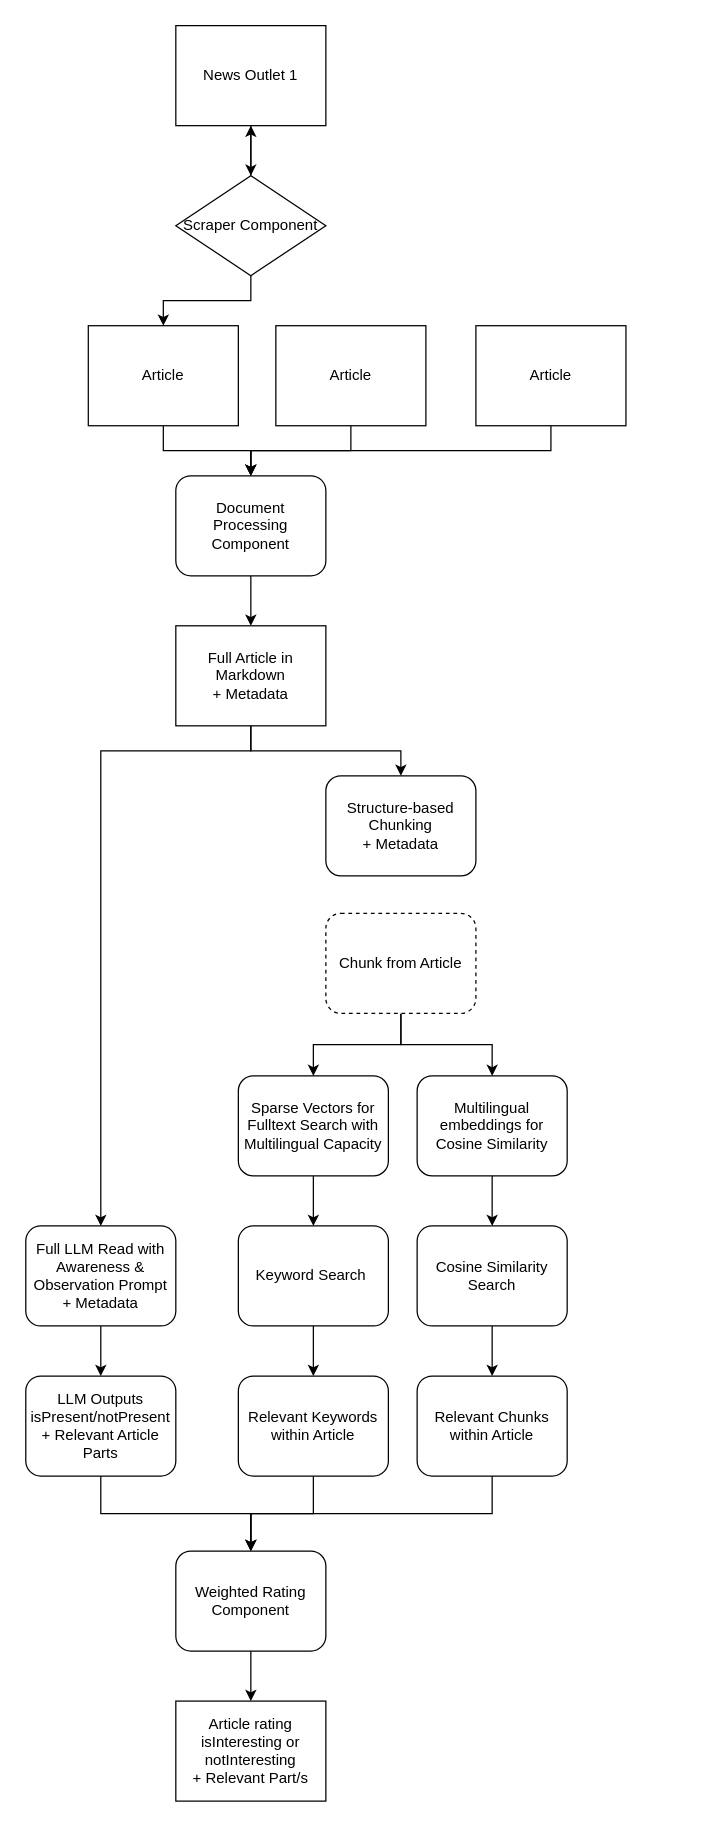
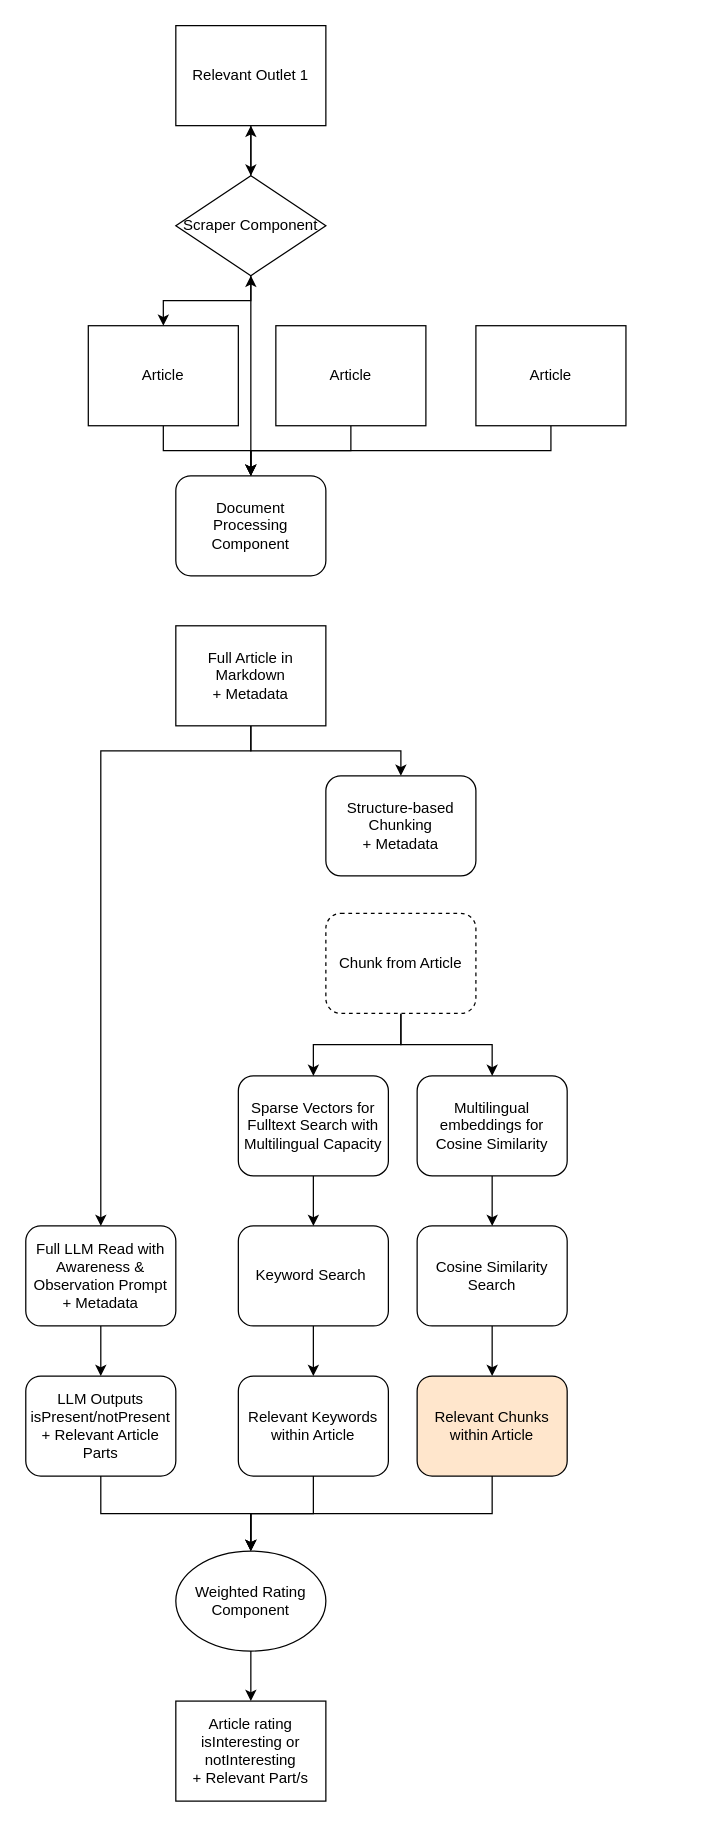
node "News Outlet 1": label "News Outlet 1" -> "Relevant Outlet 1"
edge "Document Processing Component" -> "Full Article in Markdown + Metadata": now "Document Processing Component" -> "Scraper Component"
node "Relevant Chunks within Article": fillcolor #ffffff -> #ffe6cc
node "Weighted Rating Component": shape rounded rectangle -> ellipse
